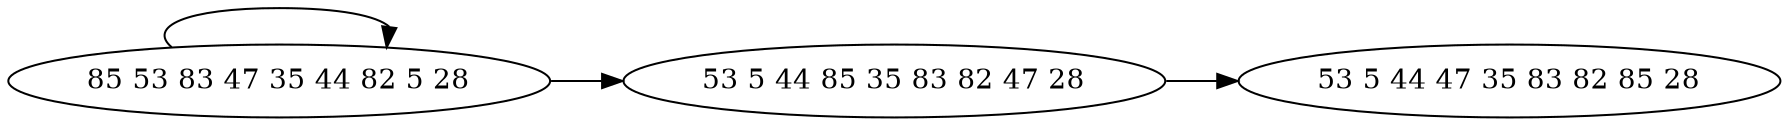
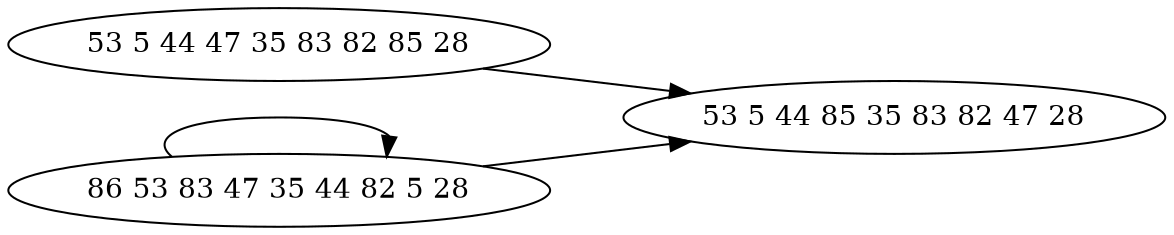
node "85 53 83 47 35 44 82 5 28": label "85 53 83 47 35 44 82 5 28" -> "86 53 83 47 35 44 82 5 28"
edge "53 5 44 85 35 83 82 47 28" -> "53 5 44 47 35 83 82 85 28": reversed
